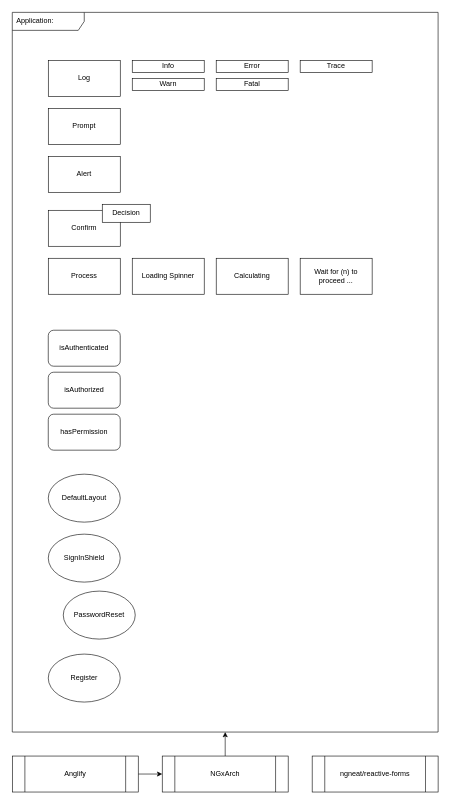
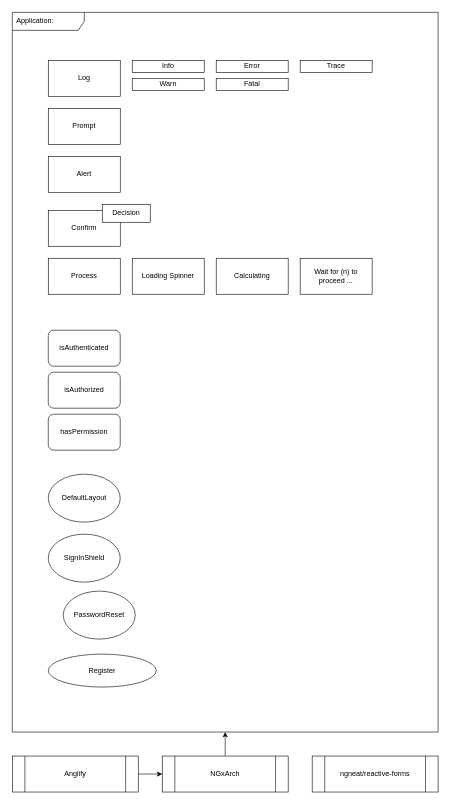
node "Register": size 72x48 -> 108x33
